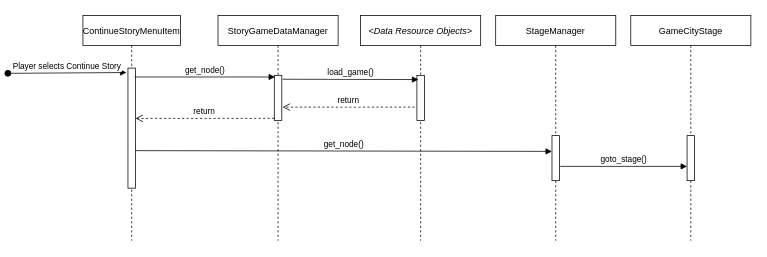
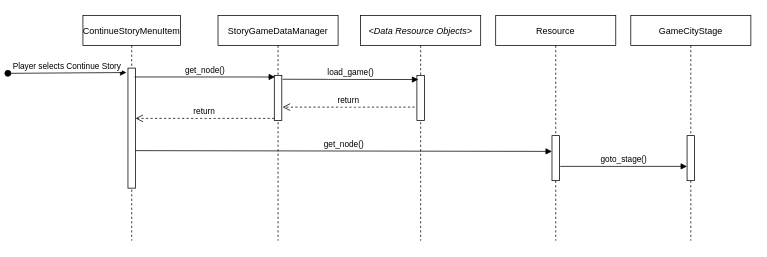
node "StageManager": label "StageManager" -> "Resource"
